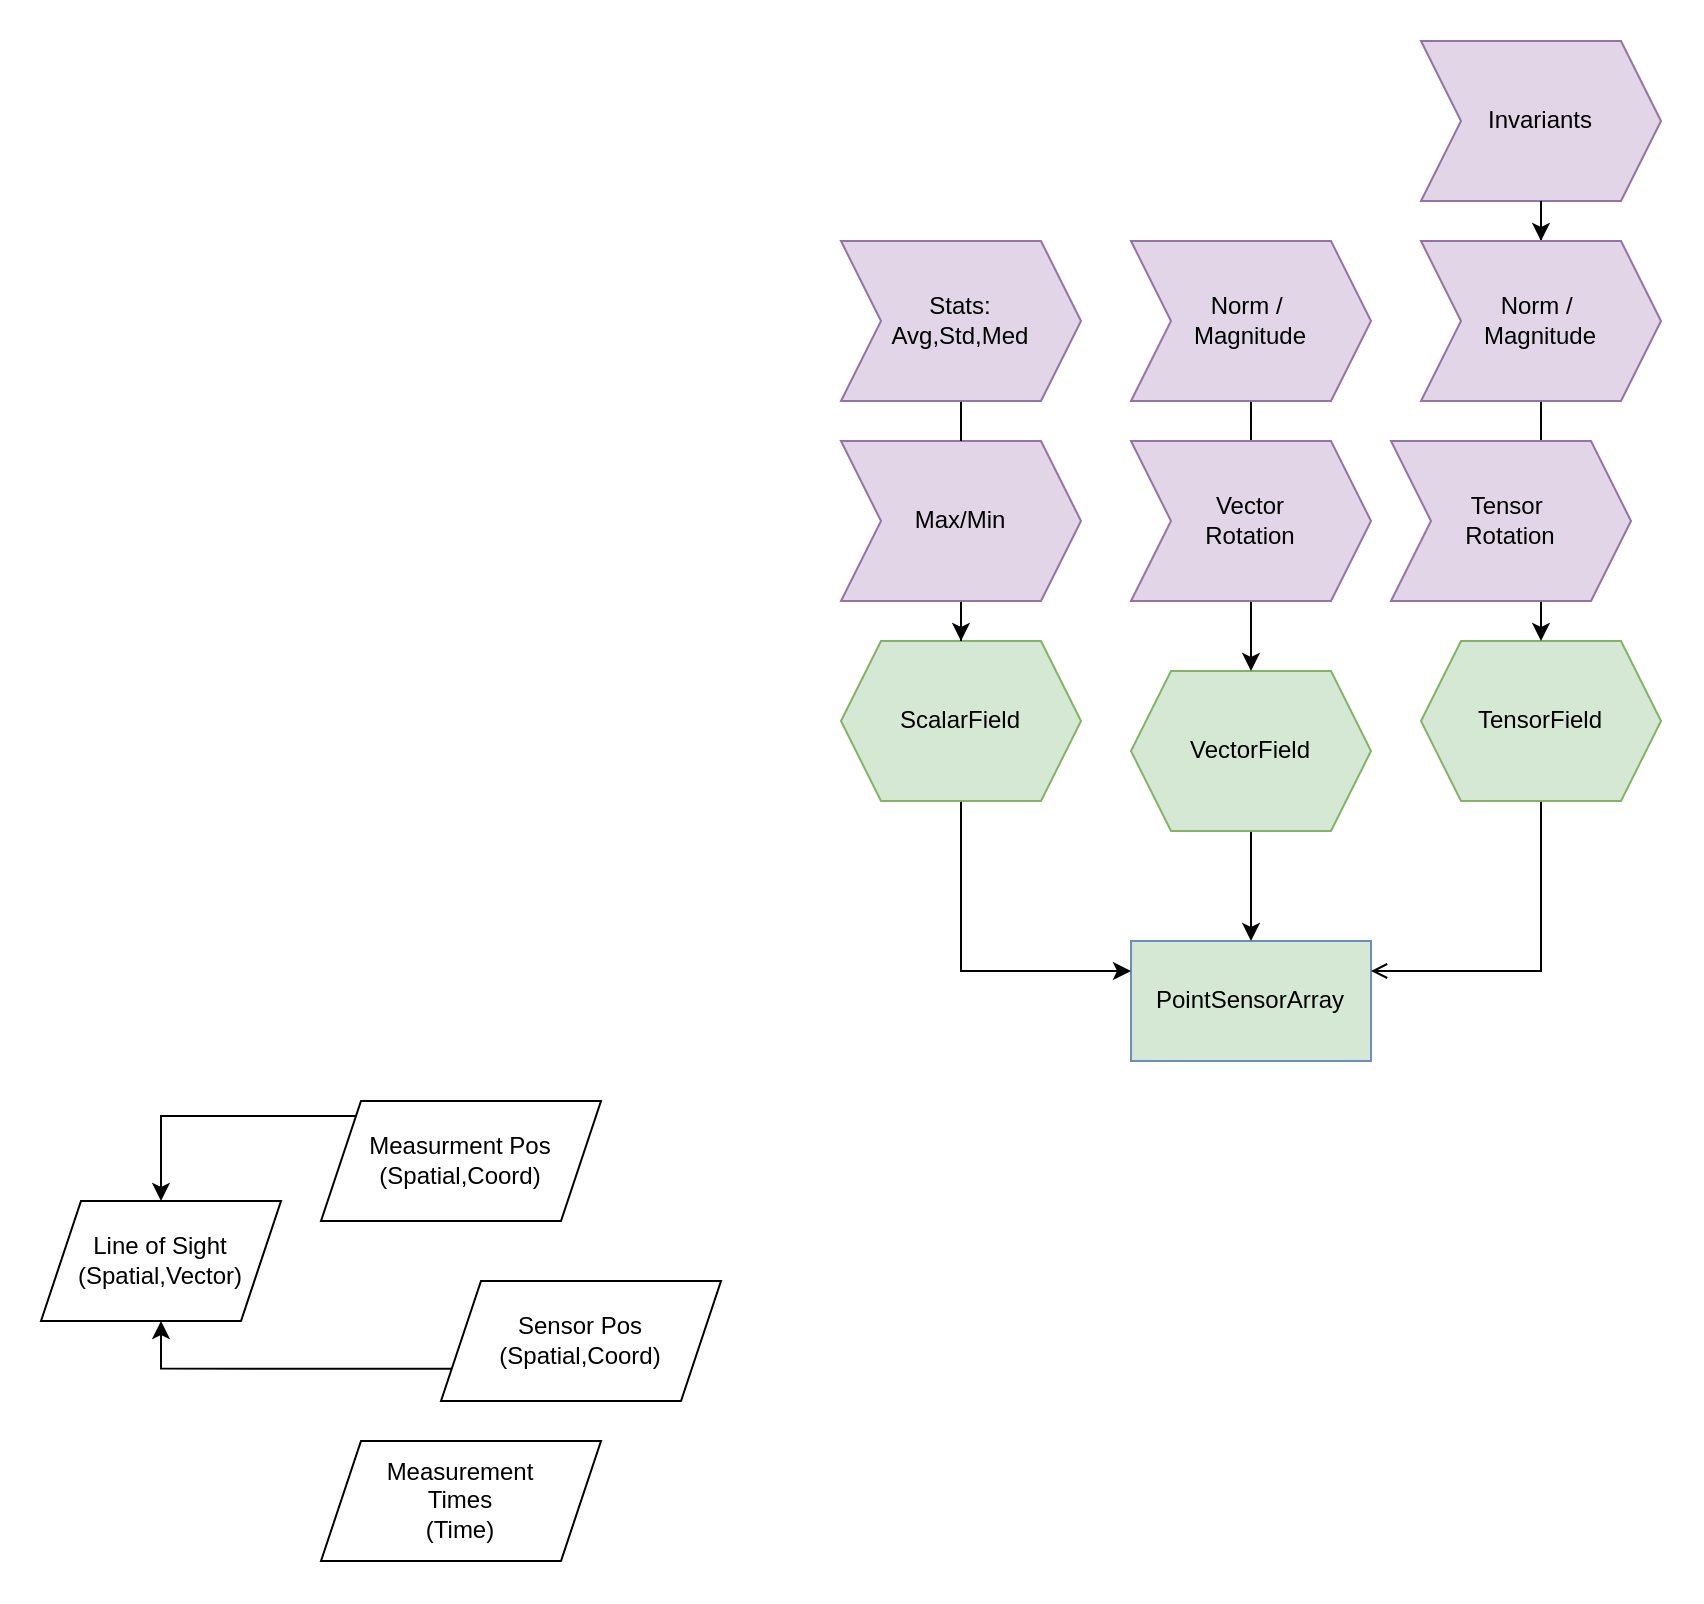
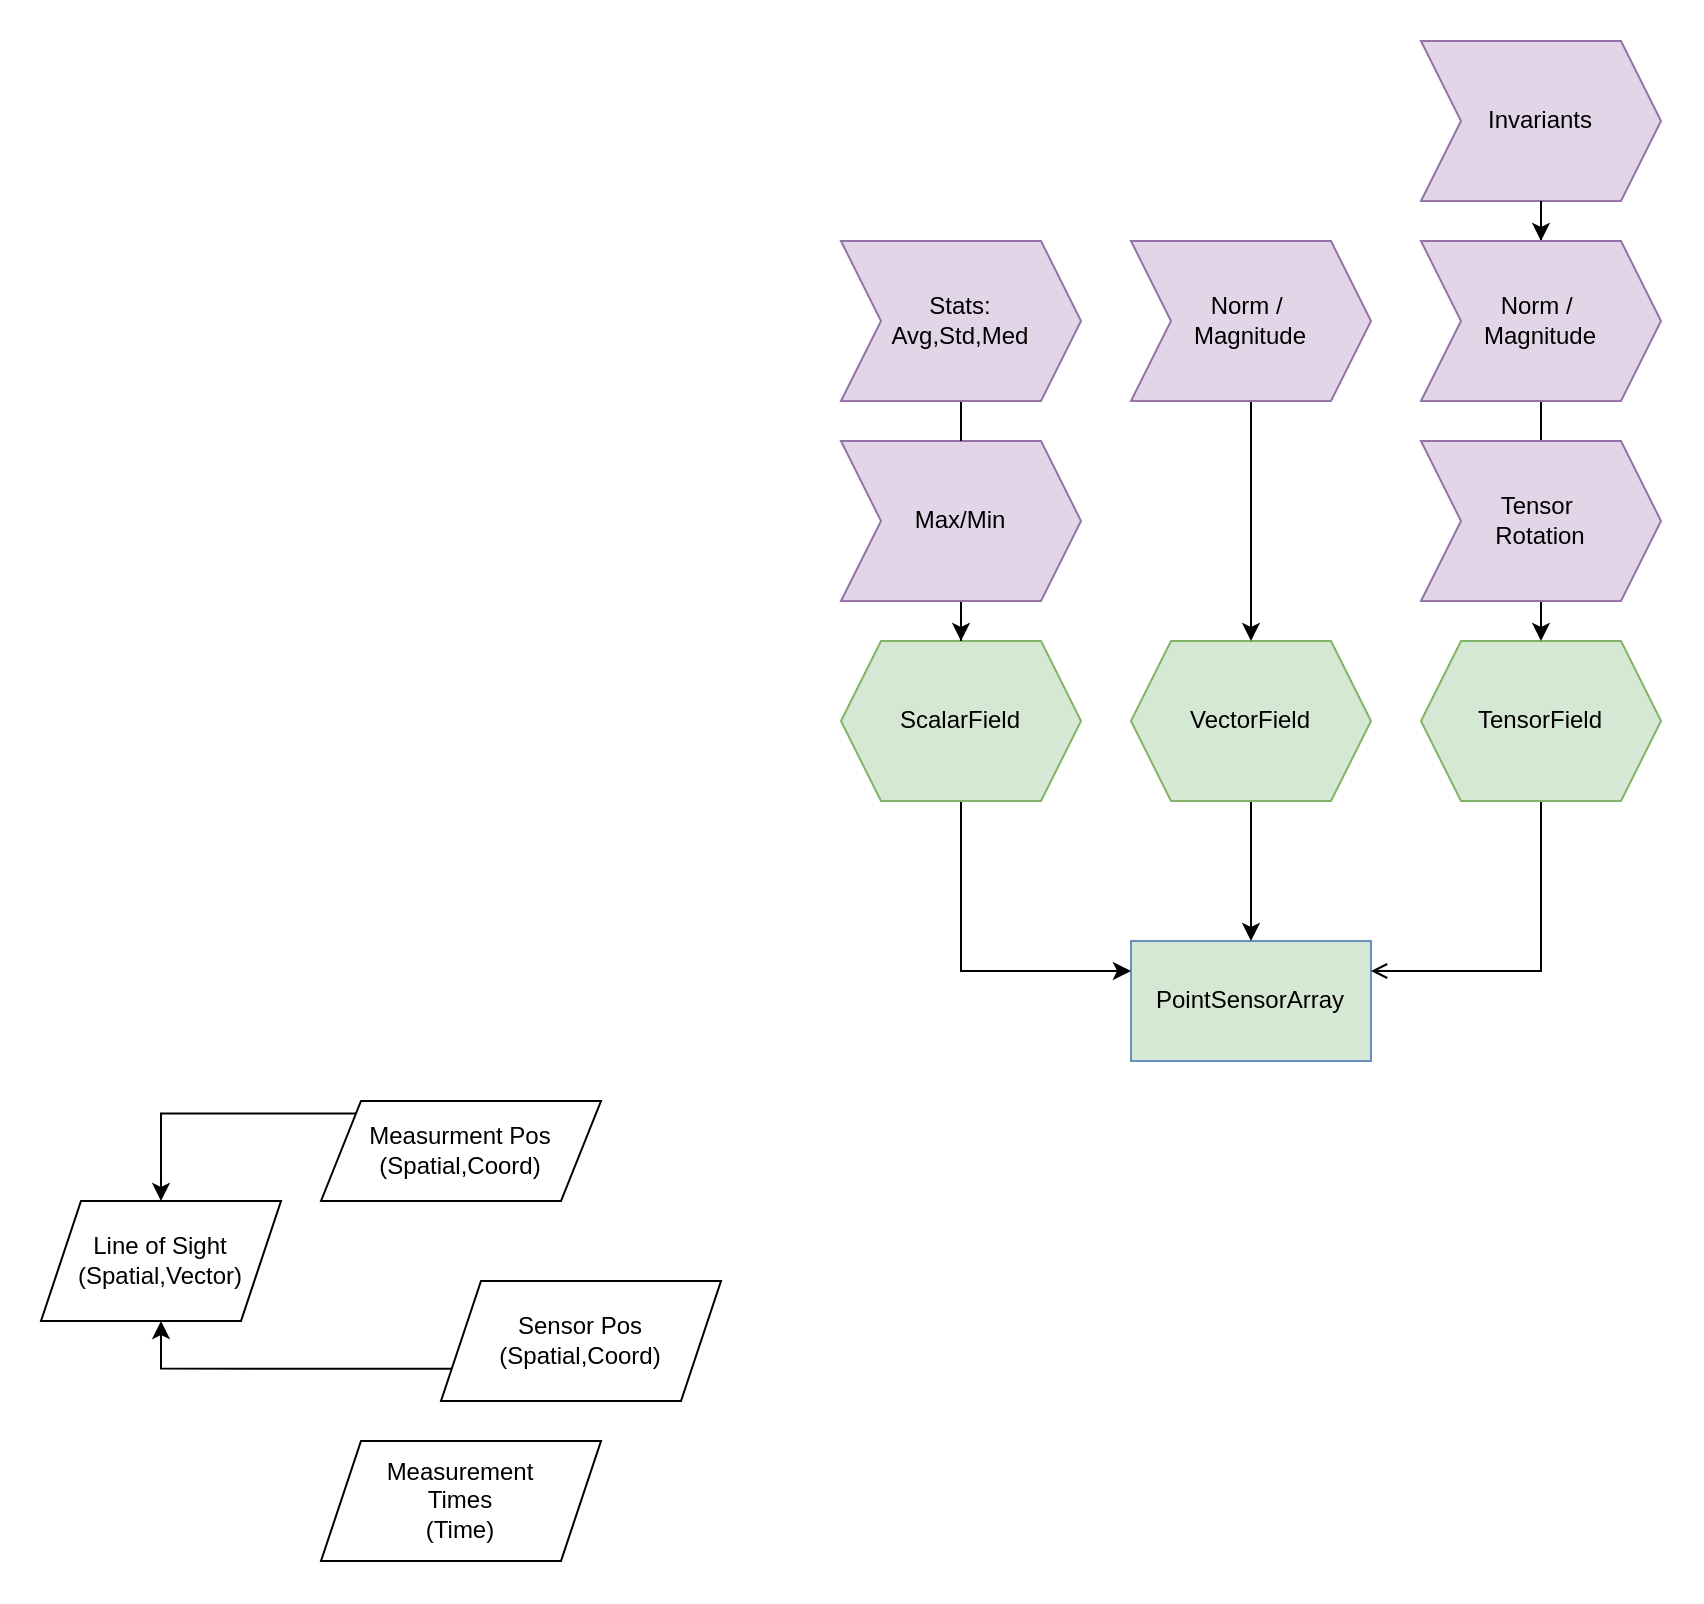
node "Vector Rotation": removed
node "Tensor Rotation": moved (1511, 521) -> (1541, 521)
node "VectorField": moved (1251, 751) -> (1251, 721)
node "Measurment Pos (Spatial,Coord)": size 280x120 -> 280x100
